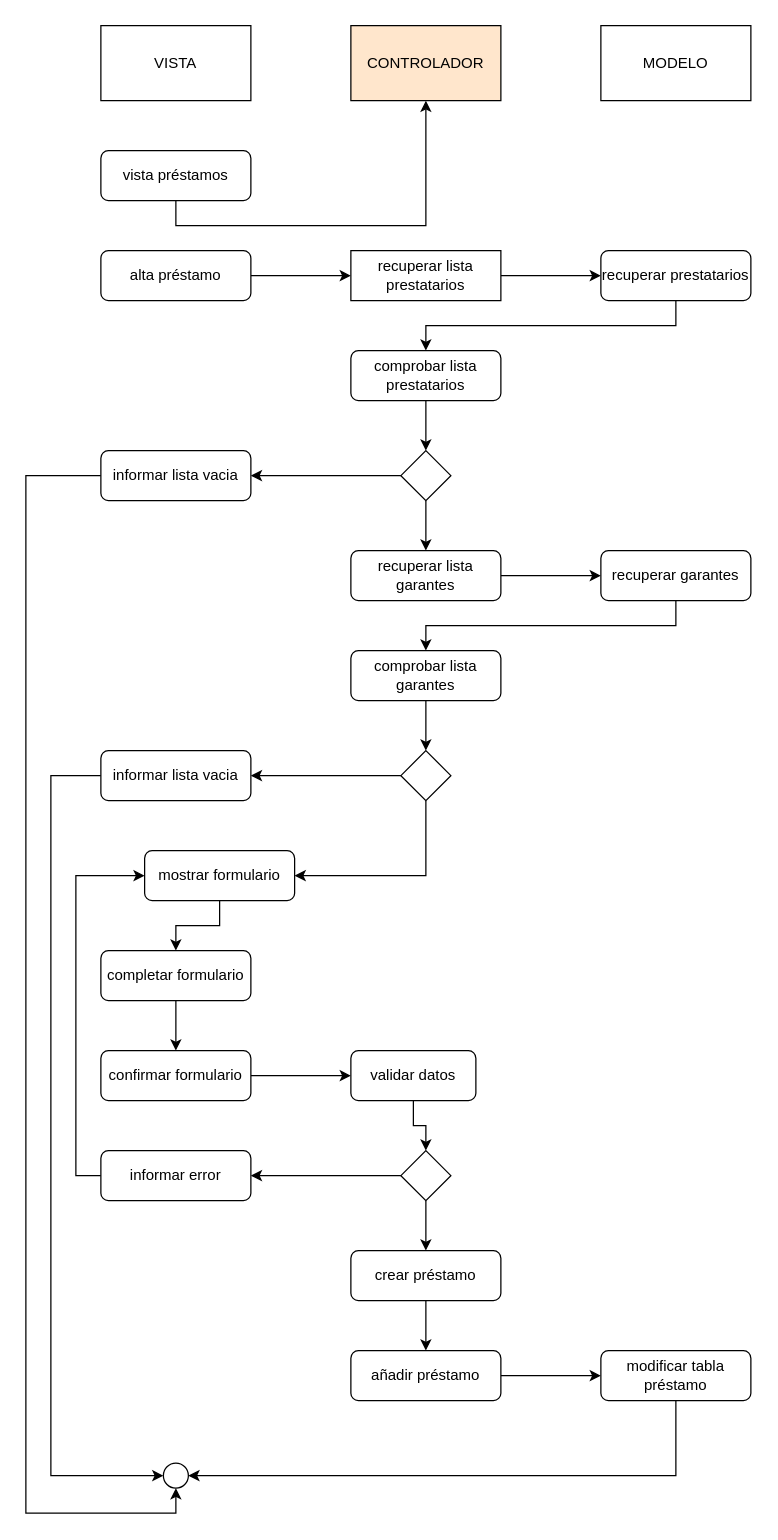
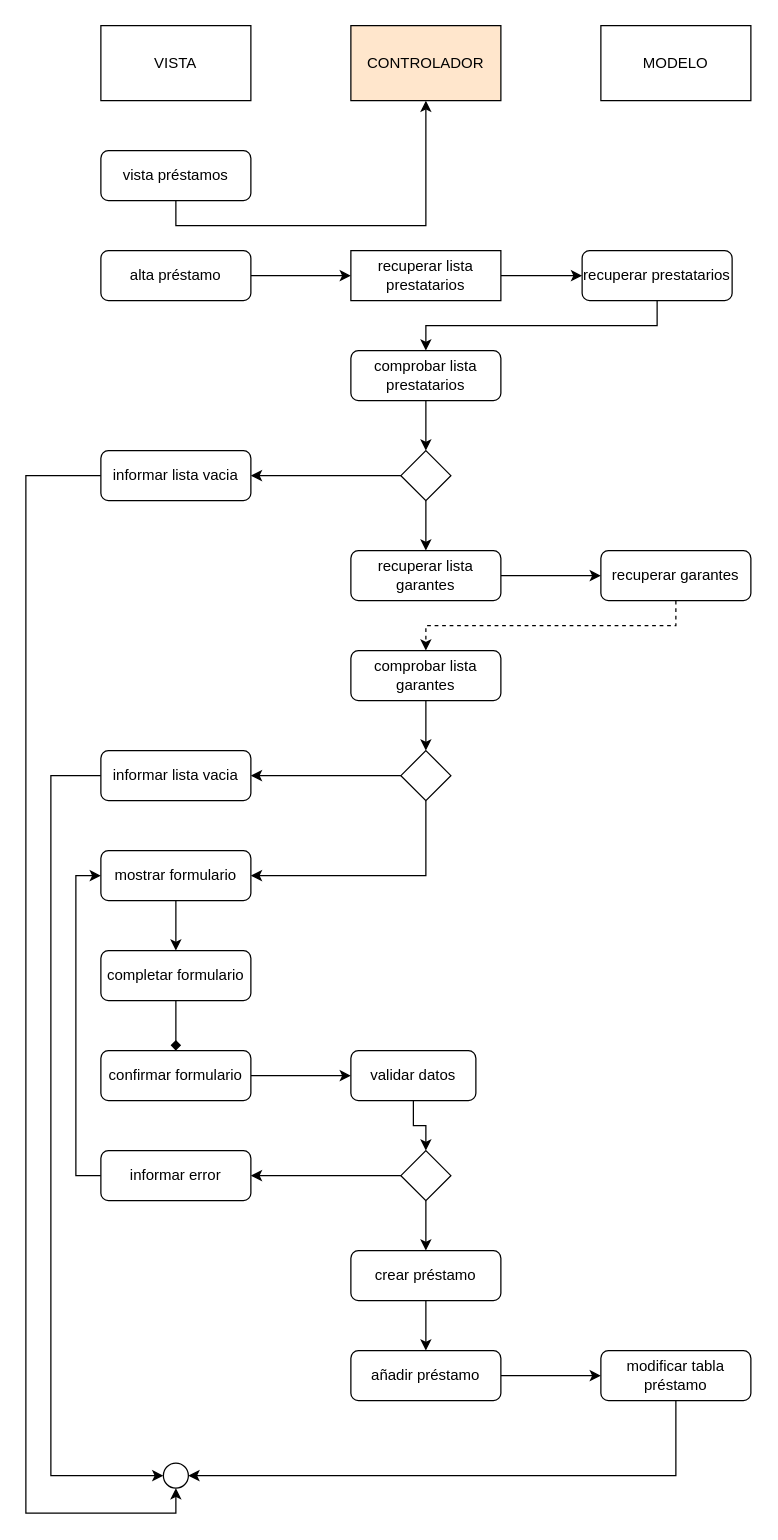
node "recuperar prestatarios": moved (676, 276) -> (657, 276)
edge "recuperar garantes" -> "comprobar lista garantes": style solid -> dashed
node "mostrar formulario": moved (219, 876) -> (176, 876)
edge "completar formulario" -> "confirmar formulario": arrowhead classic -> diamond
